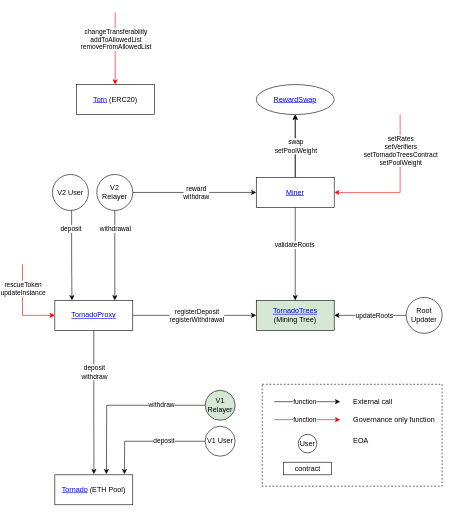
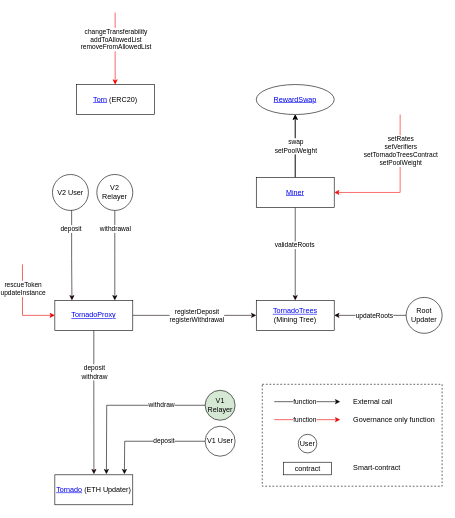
edge "V2 Relayer" -> "Miner": removed, label "reward withdraw"
node "TornadoTrees (Mining Tree)": fillcolor #d5e8d4 -> #ffffff
node "EOA": removed
node "Smart-contract": added
node "Tornado (ETH Pool)": label "Tornado (ETH Pool)" -> "Tornado (ETH Updater)"
